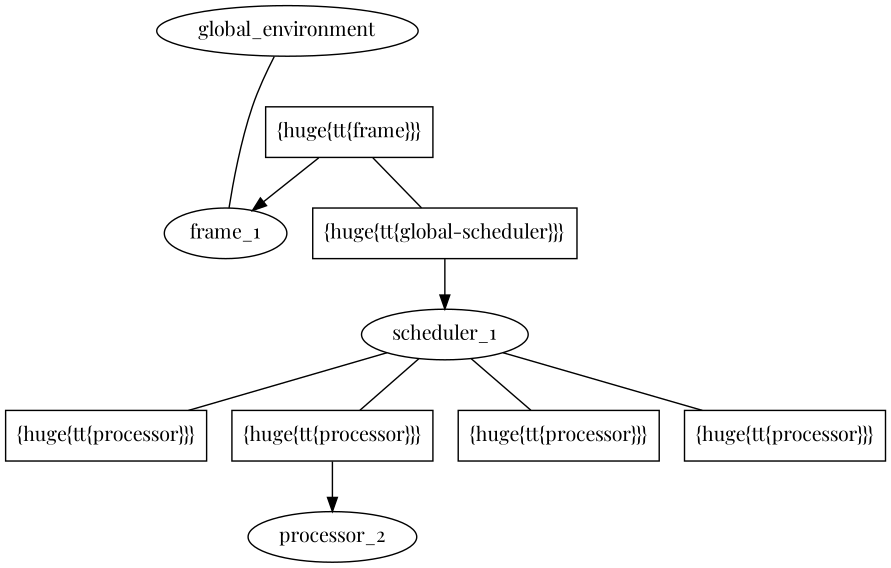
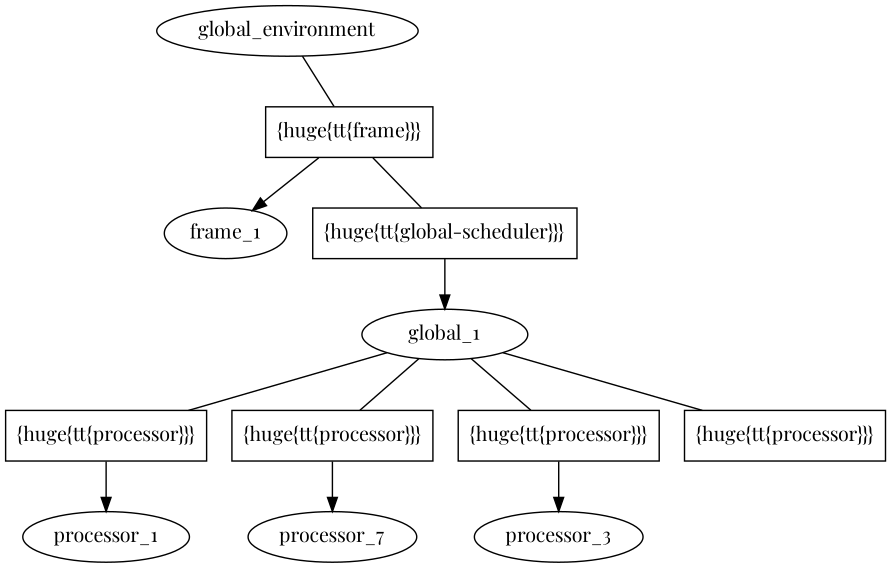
edge "global_environment" -- "frame_1": now "global_environment" -- "{huge{tt{frame}}}"
node "scheduler_1": label "scheduler_1" -> "global_1"
node "processor_1": added
node "processor_2": label "processor_2" -> "processor_7"
node "processor_3": added
